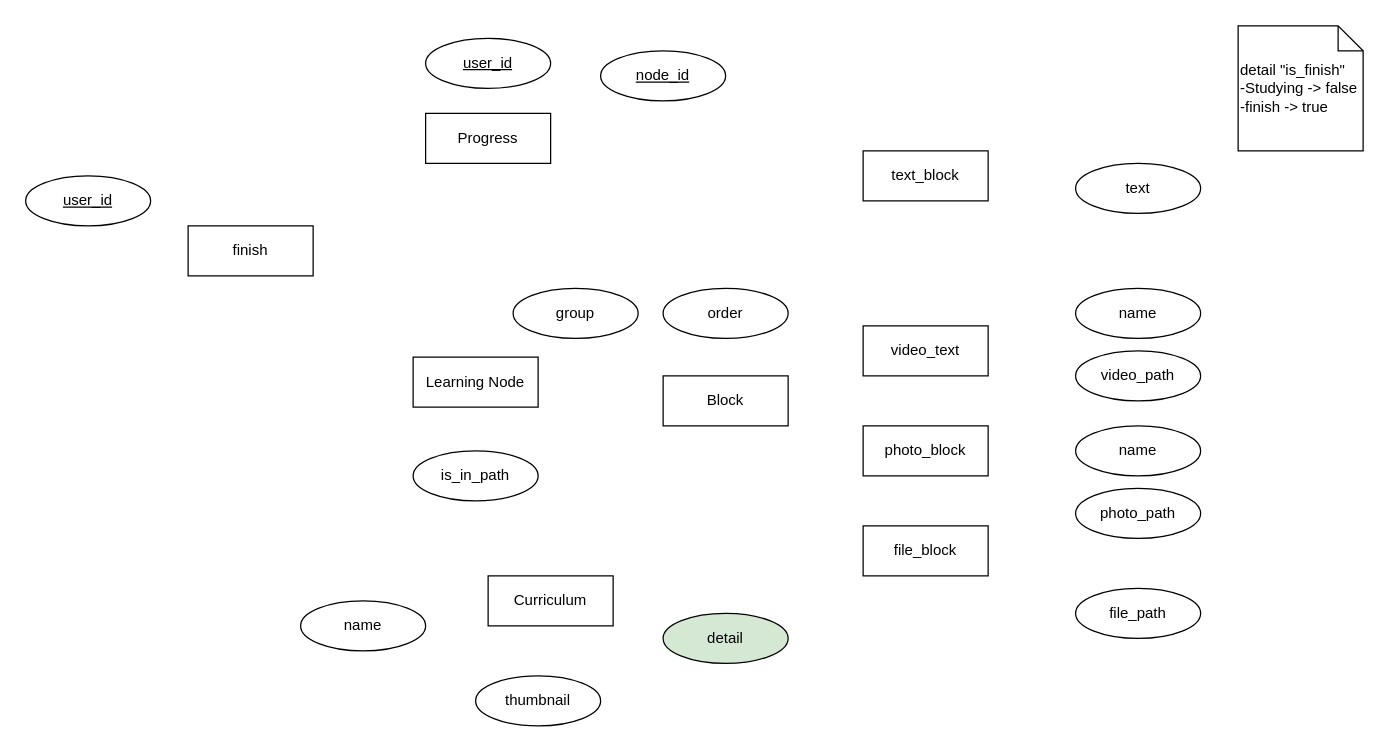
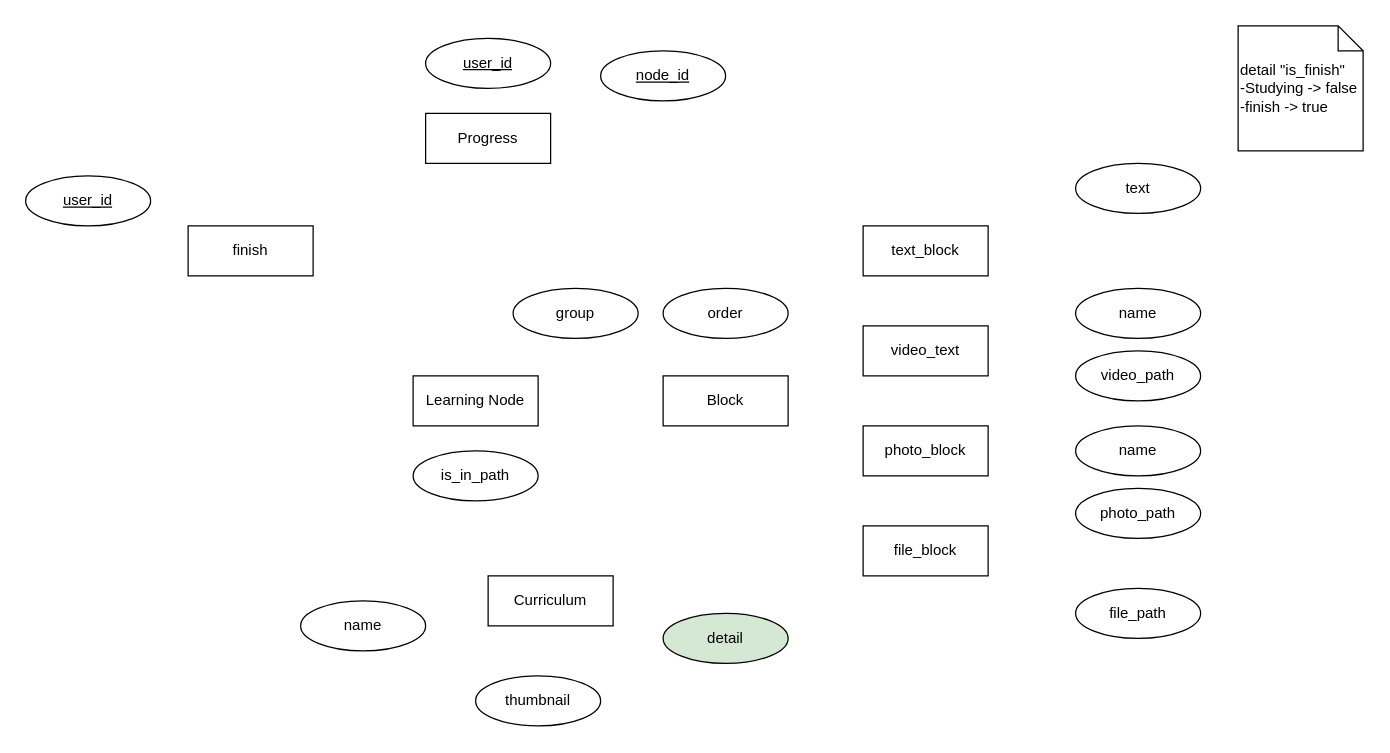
node "text_block": moved (926, 176) -> (926, 251)
node "Learning Node": moved (476, 382) -> (476, 401)
